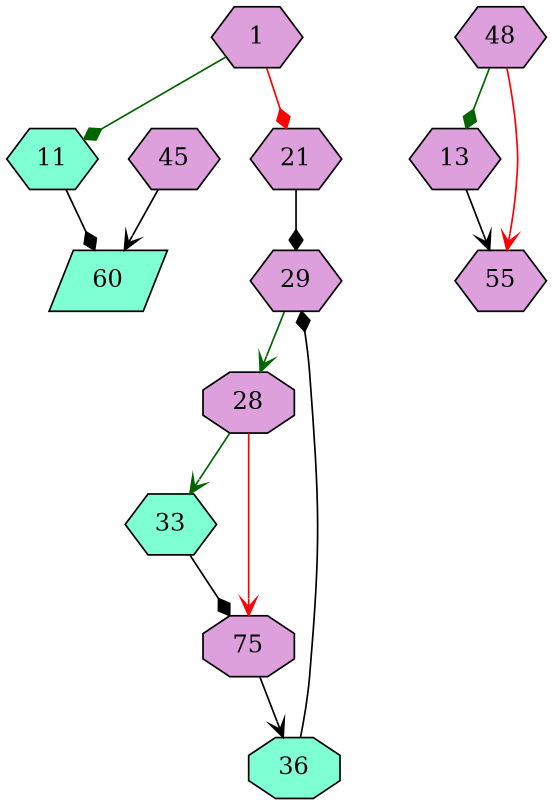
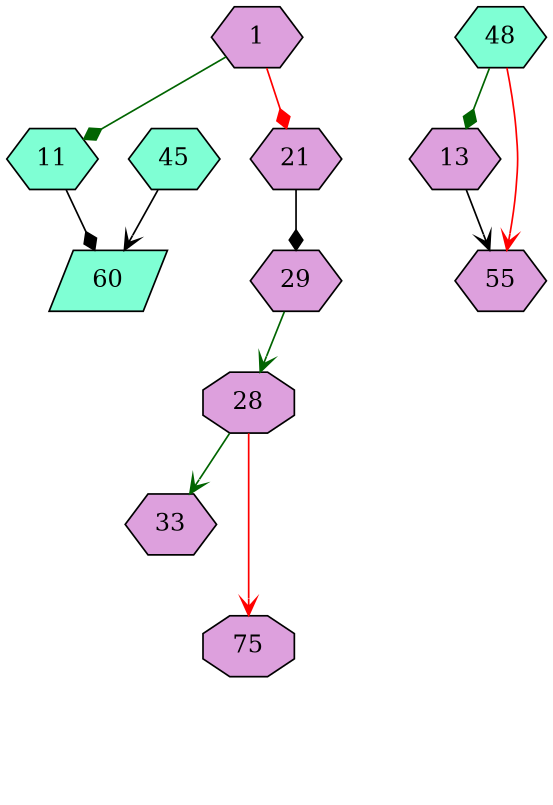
node "48": fillcolor plum -> aquamarine
node "45": fillcolor plum -> aquamarine
node "33": fillcolor aquamarine -> plum
edge "33" -> "75": removed
node "36": removed
